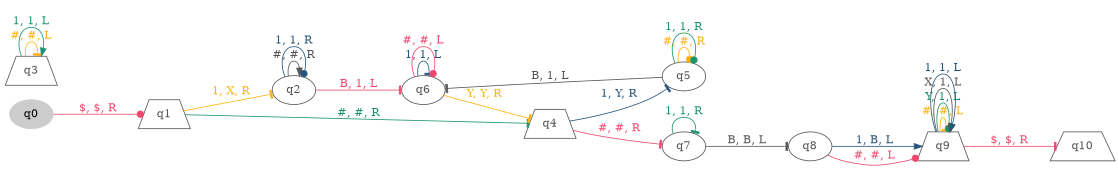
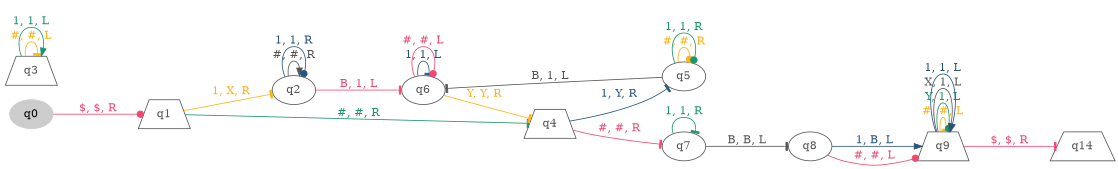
node "q10": label "q10" -> "q14"
